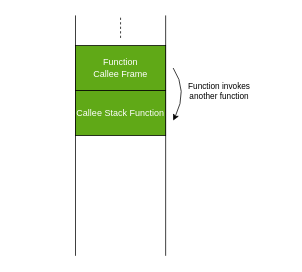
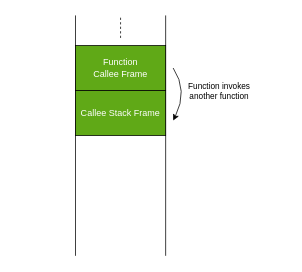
node "Callee Stack Function": label "Callee Stack Function" -> "Callee Stack Frame"
